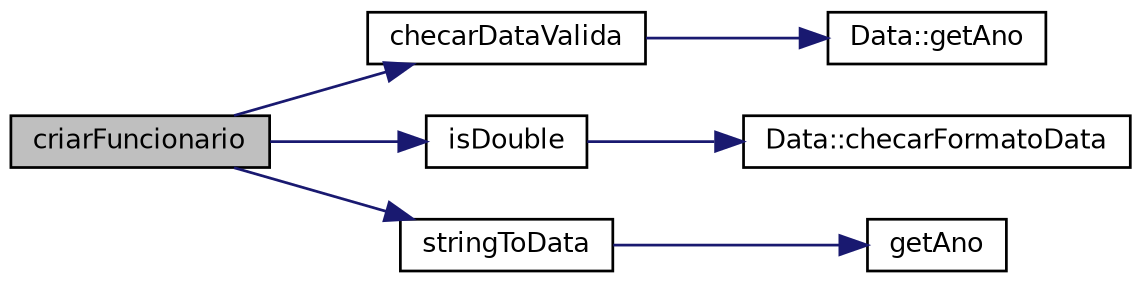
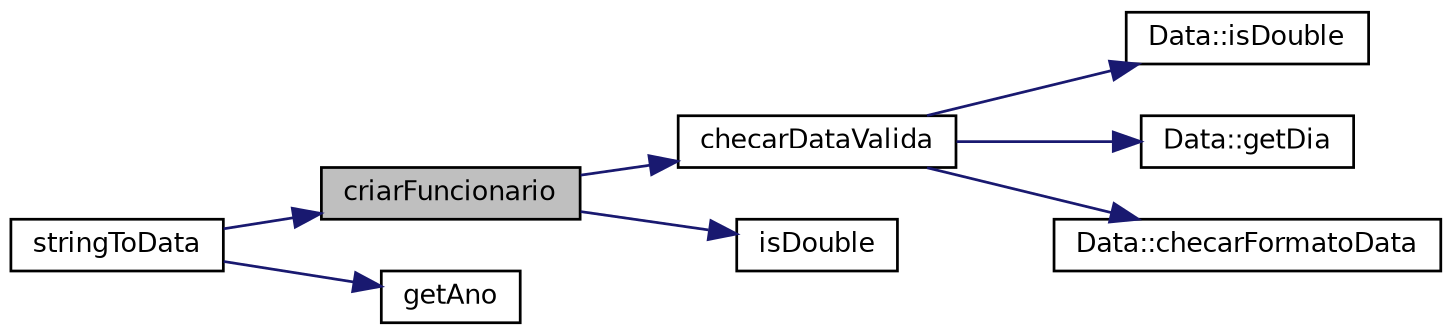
node "Data::getAno": label "Data::getAno" -> "Data::isDouble"
edge "isDouble" -> "Data::checarFormatoData": now "checarDataValida" -> "Data::checarFormatoData"
node "Data::getDia": added
edge "criarFuncionario" -> "stringToData": reversed
